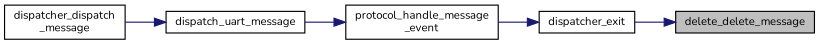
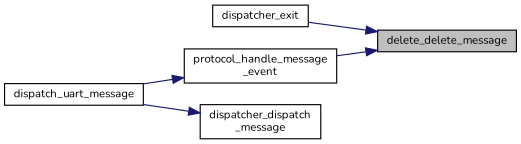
edge "dispatcher_dispatch _message" -> "dispatch_uart_message": reversed
edge "protocol_handle_message _event" -> "dispatcher_exit": now "protocol_handle_message _event" -> "delete_delete_message"
